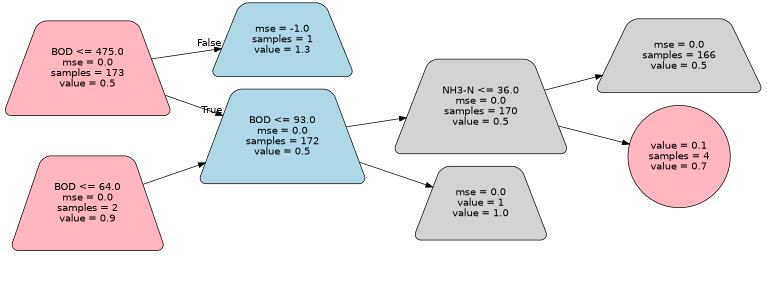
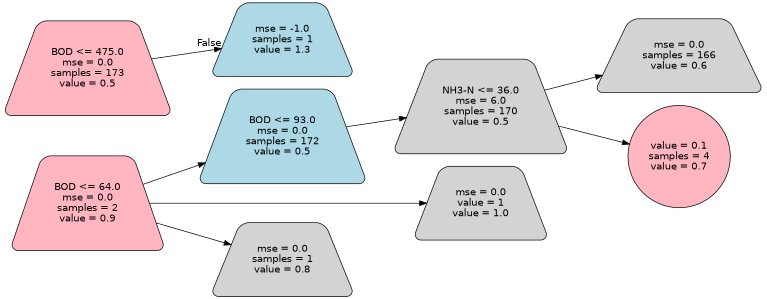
node "mse = 0.0 samples = 166 value = 0.5": label "mse = 0.0 samples = 166 value = 0.5" -> "mse = 0.0 samples = 166 value = 0.6"
edge "BOD <= 475.0 mse = 0.0 samples = 173 value = 0.5" -> "BOD <= 93.0 mse = 0.0 samples = 172 value = 0.5": removed
node "NH3-N <= 36.0 mse = 0.0 samples = 170 value = 0.5": label "NH3-N <= 36.0 mse = 0.0 samples = 170 value = 0.5" -> "NH3-N <= 36.0 mse = 6.0 samples = 170 value = 0.5"
edge "BOD <= 93.0 mse = 0.0 samples = 172 value = 0.5" -> "mse = 0.0 value = 1 value = 1.0": now "BOD <= 64.0 mse = 0.0 samples = 2 value = 0.9" -> "mse = 0.0 value = 1 value = 1.0"
node "mse = 0.0 samples = 1 value = 0.8": added
